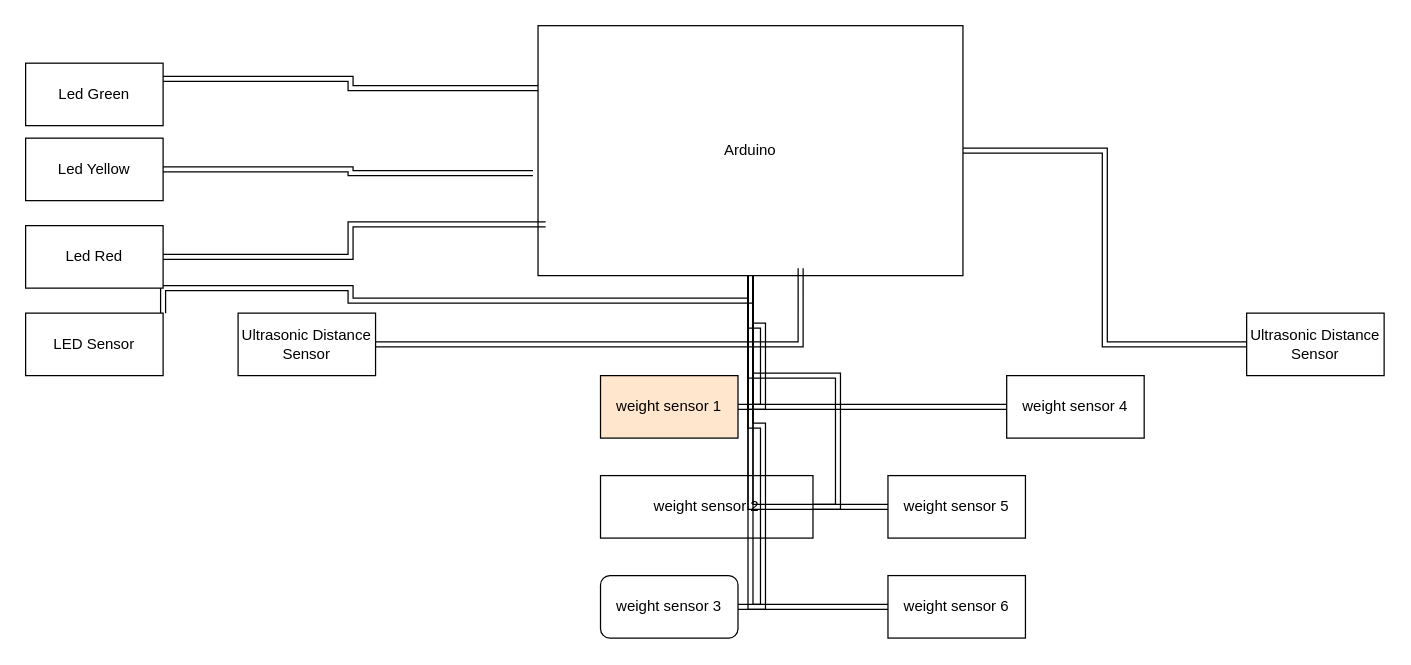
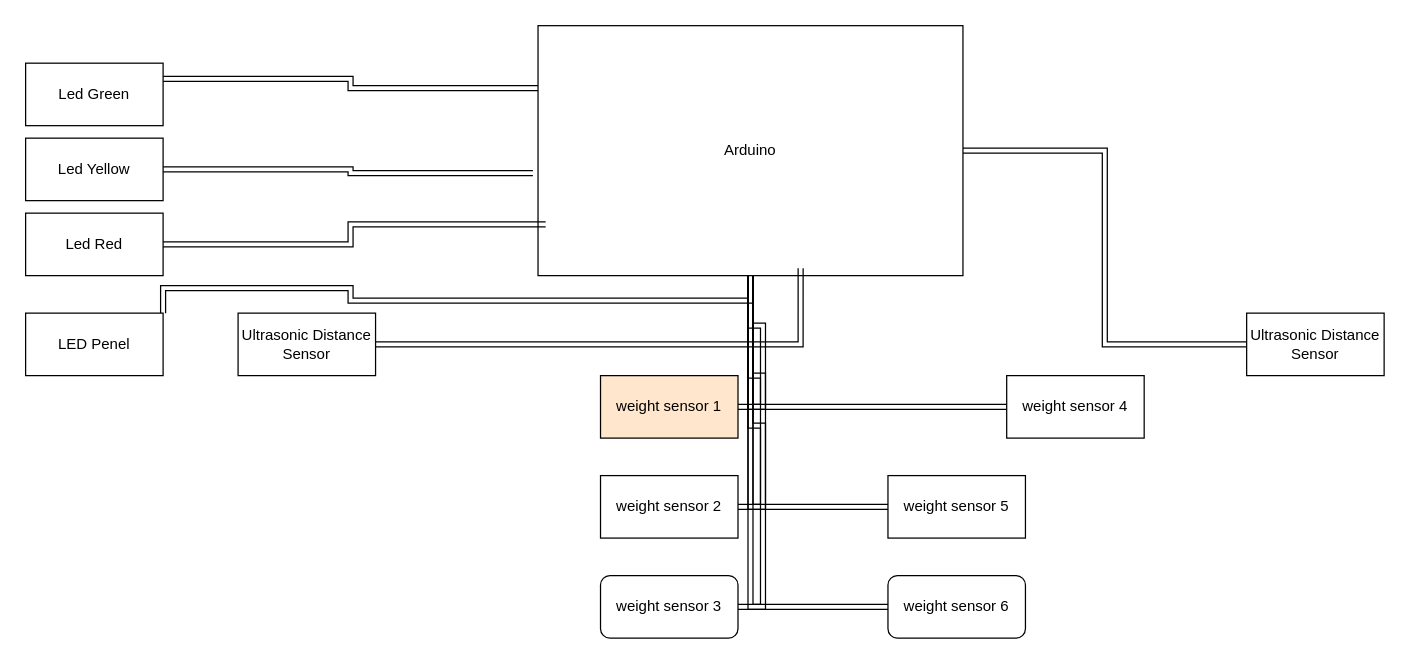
node "Led Red": moved (94, 257) -> (94, 244)
node "LED Sensor": label "LED Sensor" -> "LED Penel"
node "weight sensor 2": size 213x63 -> 138x63
node "weight sensor 6": shape rectangle -> rounded rectangle
